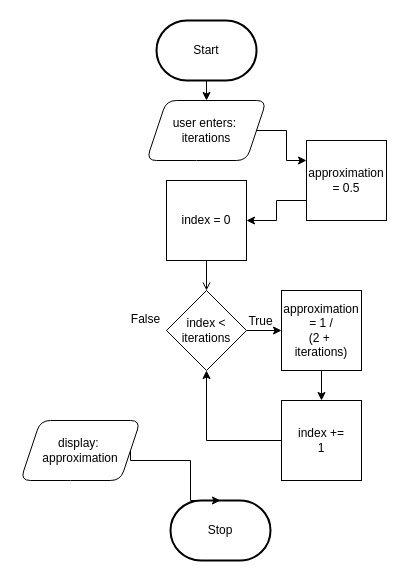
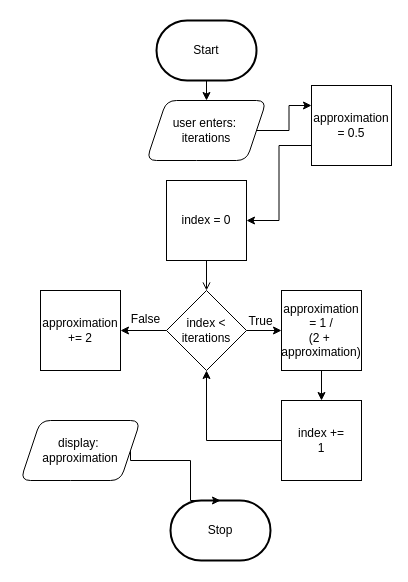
node "approximation = 0.5": moved (347, 181) -> (352, 126)
node "approximation += 2": added
edge "index < iterations" -> "approximation += 2": added
node "approximation = 1 / (2 + iterations)": label "approximation = 1 / (2 + iterations)" -> "approximation = 1 / (2 + approximation)"
